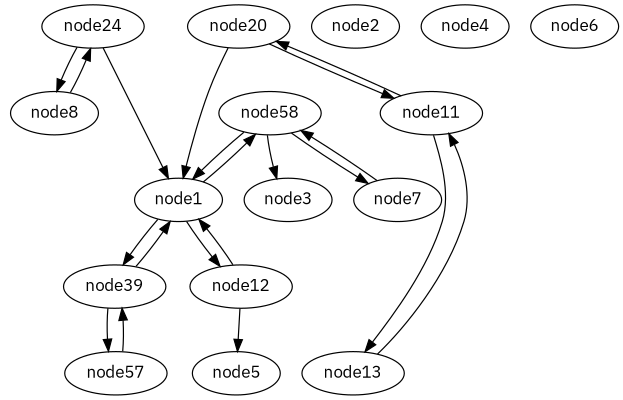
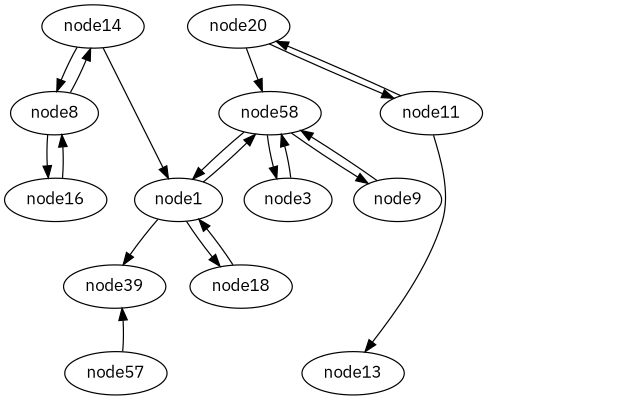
node "node24": label "node24" -> "node14"
node "node2": removed
node "node4": removed
node "node6": removed
edge "node20" -> "node1": now "node20" -> "node58"
edge "node3" -> "node58": added
node "node16": added
node "node7": label "node7" -> "node9"
edge "node39" -> "node1": removed
edge "node13" -> "node11": removed
node "node12": label "node12" -> "node18"
edge "node39" -> "node57": removed
node "node5": removed
